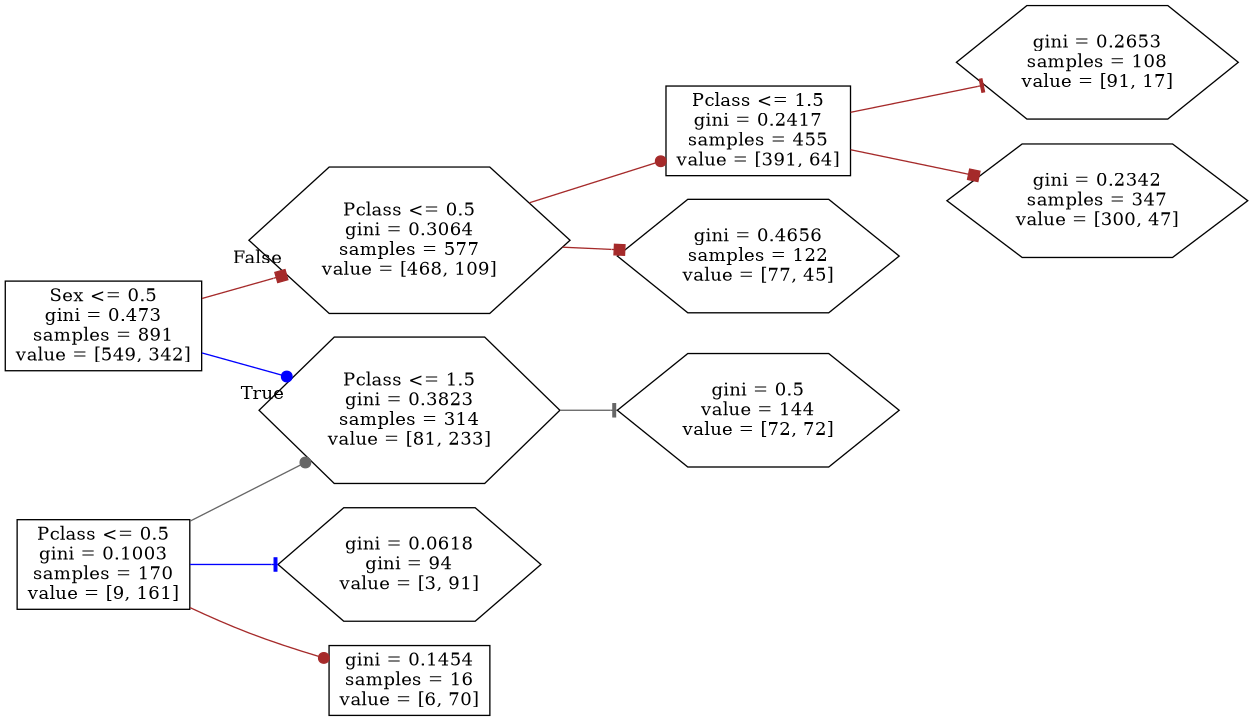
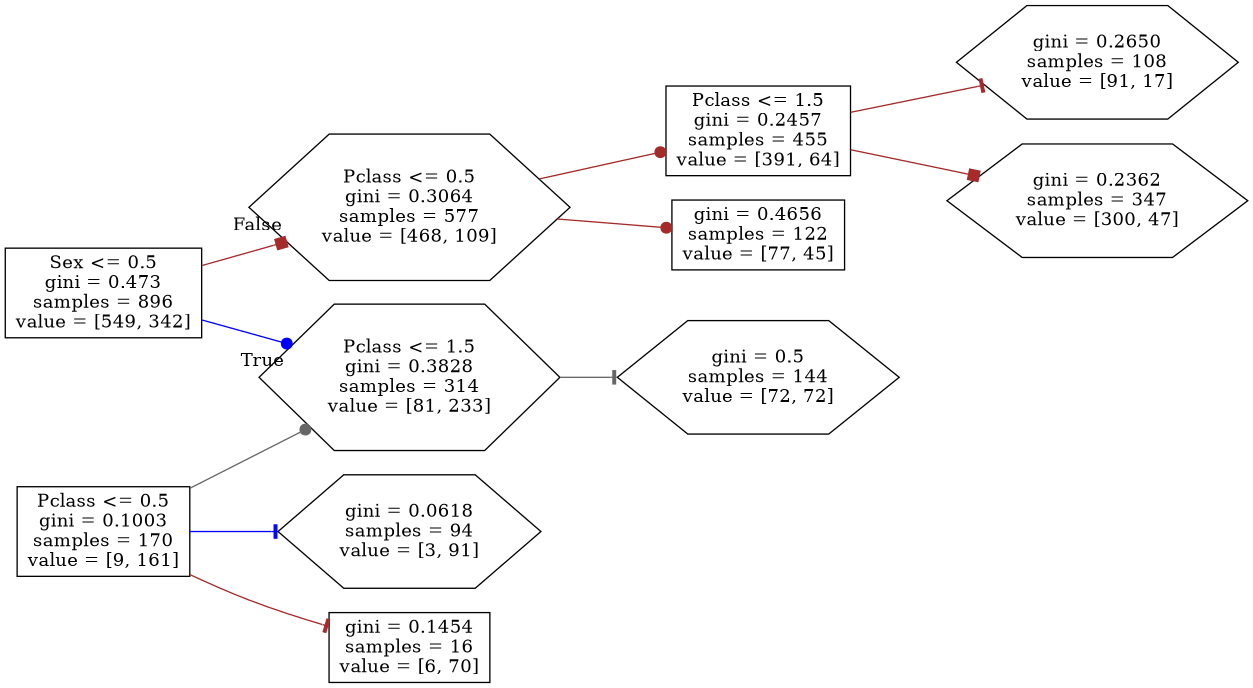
node "gini = 0.2653 samples = 108 value = [91, 17]": label "gini = 0.2653 samples = 108 value = [91, 17]" -> "gini = 0.2650 samples = 108 value = [91, 17]"
node "Pclass <= 1.5 gini = 0.2417 samples = 455 value = [391, 64]": label "Pclass <= 1.5 gini = 0.2417 samples = 455 value = [391, 64]" -> "Pclass <= 1.5 gini = 0.2457 samples = 455 value = [391, 64]"
node "gini = 0.2342 samples = 347 value = [300, 47]": label "gini = 0.2342 samples = 347 value = [300, 47]" -> "gini = 0.2362 samples = 347 value = [300, 47]"
edge "Pclass <= 0.5 gini = 0.3064 samples = 577 value = [468, 109]" -> "gini = 0.4656 samples = 122 value = [77, 45]": arrowhead box -> dot
node "gini = 0.4656 samples = 122 value = [77, 45]": shape hexagon -> box
node "Sex <= 0.5 gini = 0.473 samples = 891 value = [549, 342]": label "Sex <= 0.5 gini = 0.473 samples = 891 value = [549, 342]" -> "Sex <= 0.5 gini = 0.473 samples = 896 value = [549, 342]"
node "Pclass <= 1.5 gini = 0.3823 samples = 314 value = [81, 233]": label "Pclass <= 1.5 gini = 0.3823 samples = 314 value = [81, 233]" -> "Pclass <= 1.5 gini = 0.3828 samples = 314 value = [81, 233]"
node "gini = 0.5 value = 144 value = [72, 72]": label "gini = 0.5 value = 144 value = [72, 72]" -> "gini = 0.5 samples = 144 value = [72, 72]"
node "gini = 0.0618 gini = 94 value = [3, 91]": label "gini = 0.0618 gini = 94 value = [3, 91]" -> "gini = 0.0618 samples = 94 value = [3, 91]"
edge "Pclass <= 0.5 gini = 0.1003 samples = 170 value = [9, 161]" -> "gini = 0.1454 samples = 16 value = [6, 70]": arrowhead dot -> tee
